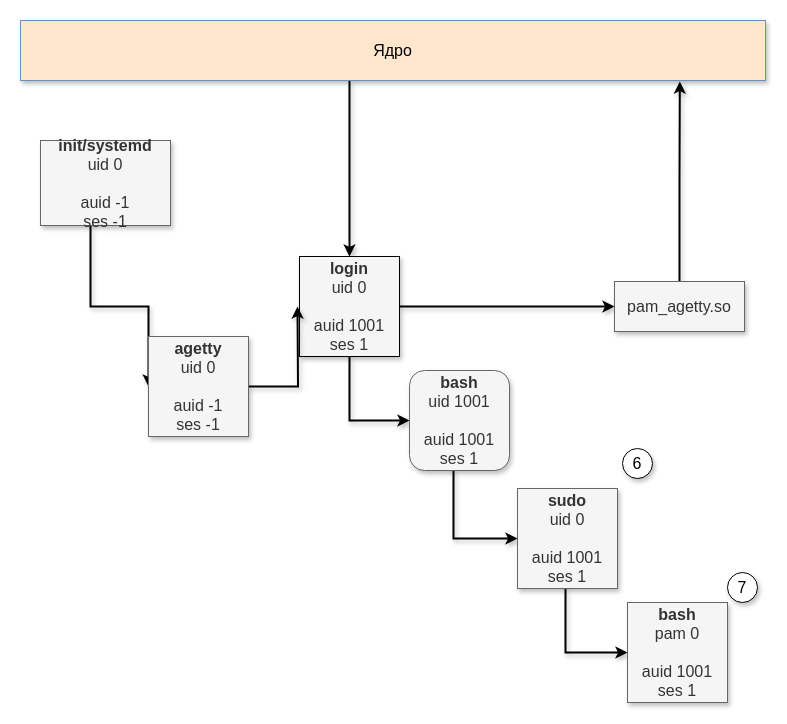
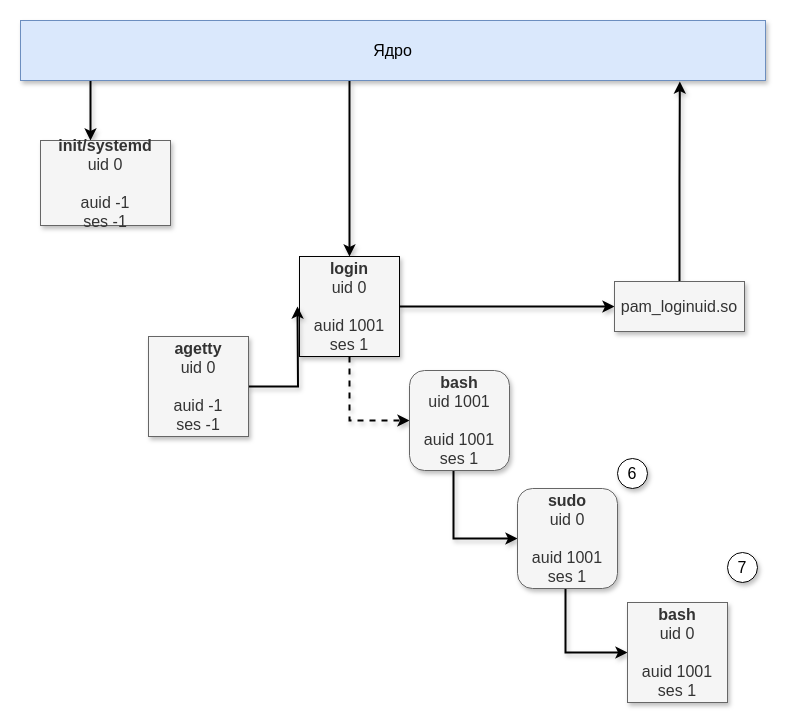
node "Ядро": fillcolor #ffe6cc -> #dae8fc
edge "Ядро" -> "init/systemd uid 0 auid -1 ses -1": added
edge "init/systemd uid 0 auid -1 ses -1" -> "agetty uid 0 auid -1 ses -1": removed
node "pam_agetty.so": label "pam_agetty.so" -> "pam_loginuid.so"
edge "login uid 0 auid 1001 ses 1" -> "bash uid 1001 auid 1001 ses 1": style solid -> dashed
node "6": moved (638, 464) -> (633, 474)
node "sudo uid 0 auid 1001 ses 1": shape rectangle -> rounded rectangle
node "7": moved (743, 588) -> (743, 568)
node "bash pam 0 auid 1001 ses 1": label "bash pam 0 auid 1001 ses 1" -> "bash uid 0 auid 1001 ses 1"
